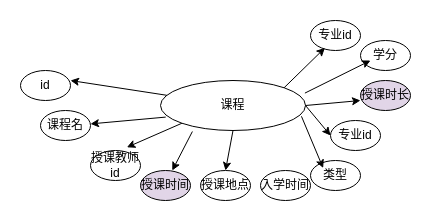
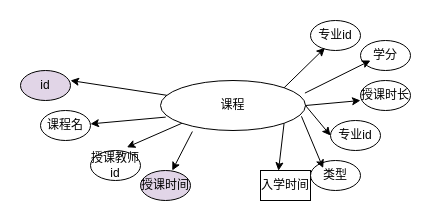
node "id": fillcolor #ffffff -> #e1d5e7
node "授课时长": fillcolor #e1d5e7 -> #ffffff
edge "课程" -> "入学时间": added
edge "课程" -> "授课地点": removed
node "授课地点": removed
node "入学时间": shape ellipse -> rectangle
